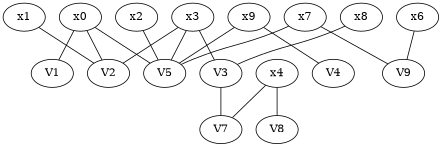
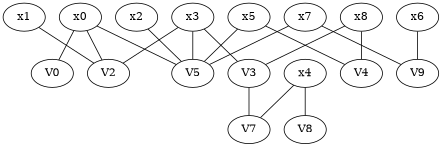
node "x9": label "x9" -> "x5"
edge "x8" -- "V4": added
node "V1": label "V1" -> "V0"
